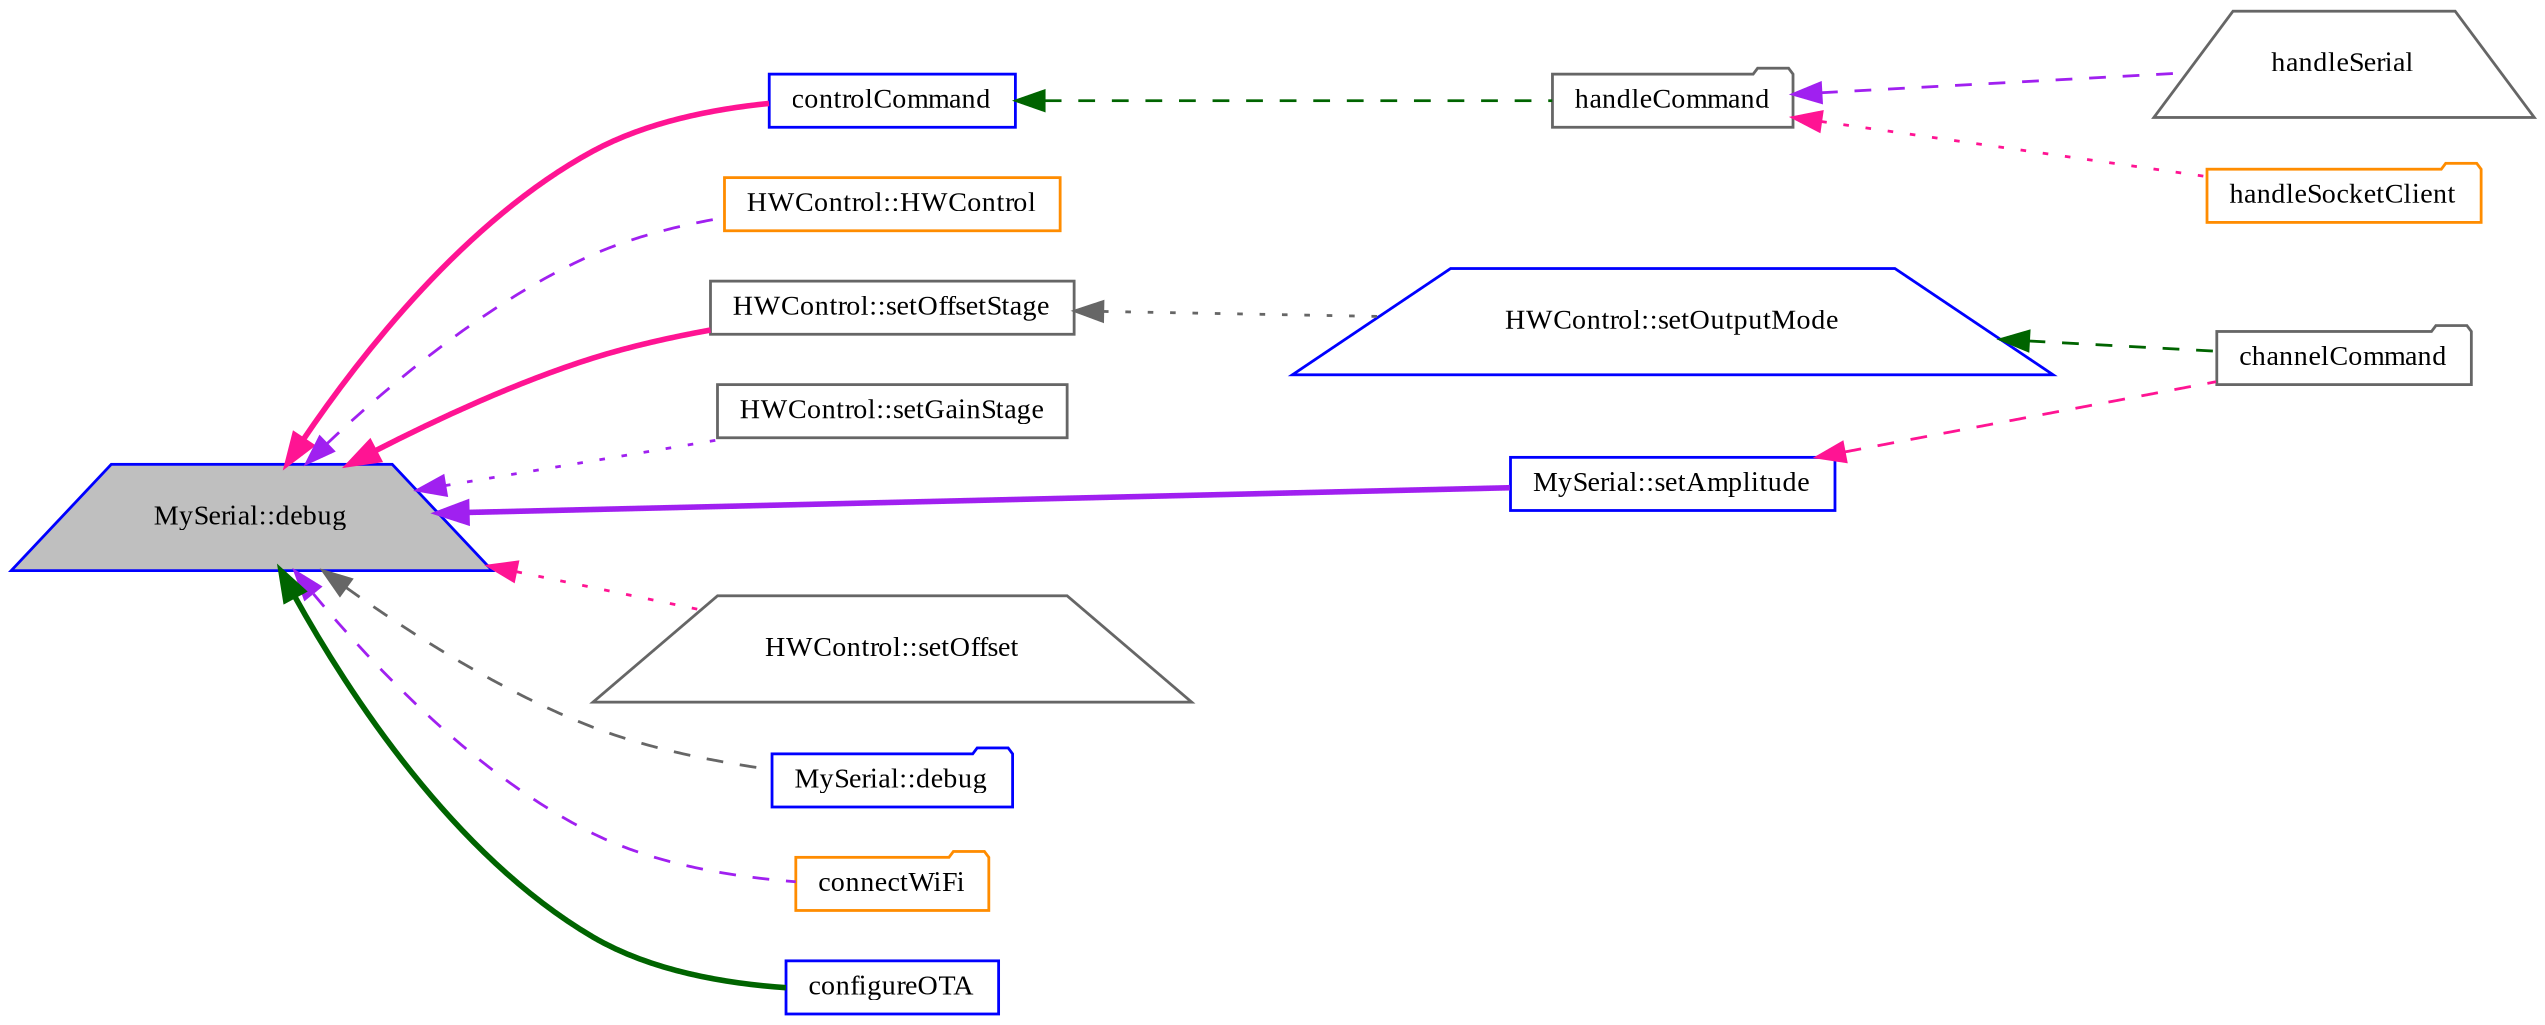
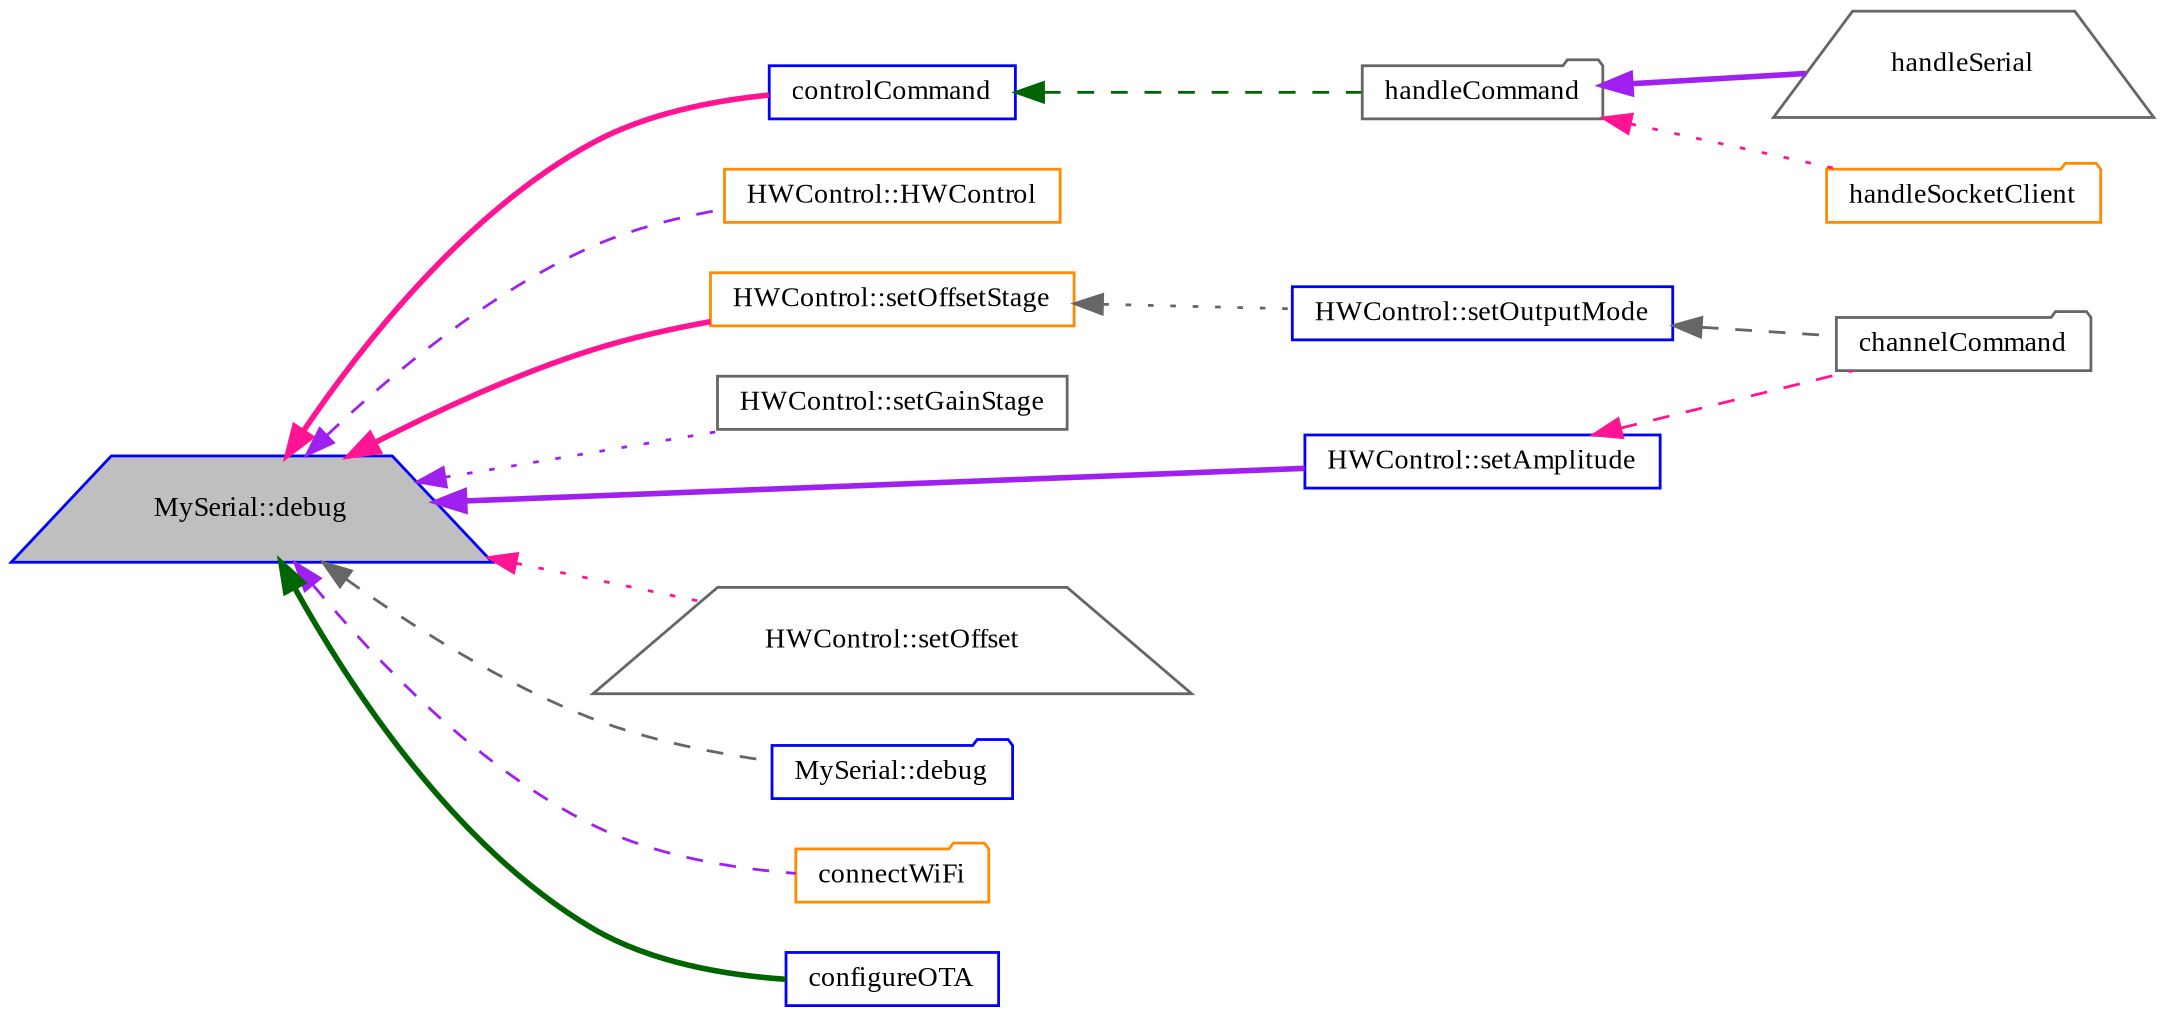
edge "handleSerial" -> "handleCommand": style dashed -> bold
node "HWControl::setOffsetStage": color gray40 -> darkorange
node "HWControl::setOutputMode": shape trapezium -> box
edge "channelCommand" -> "HWControl::setOutputMode": color darkgreen -> gray40
node "MySerial::setAmplitude": label "MySerial::setAmplitude" -> "HWControl::setAmplitude"
